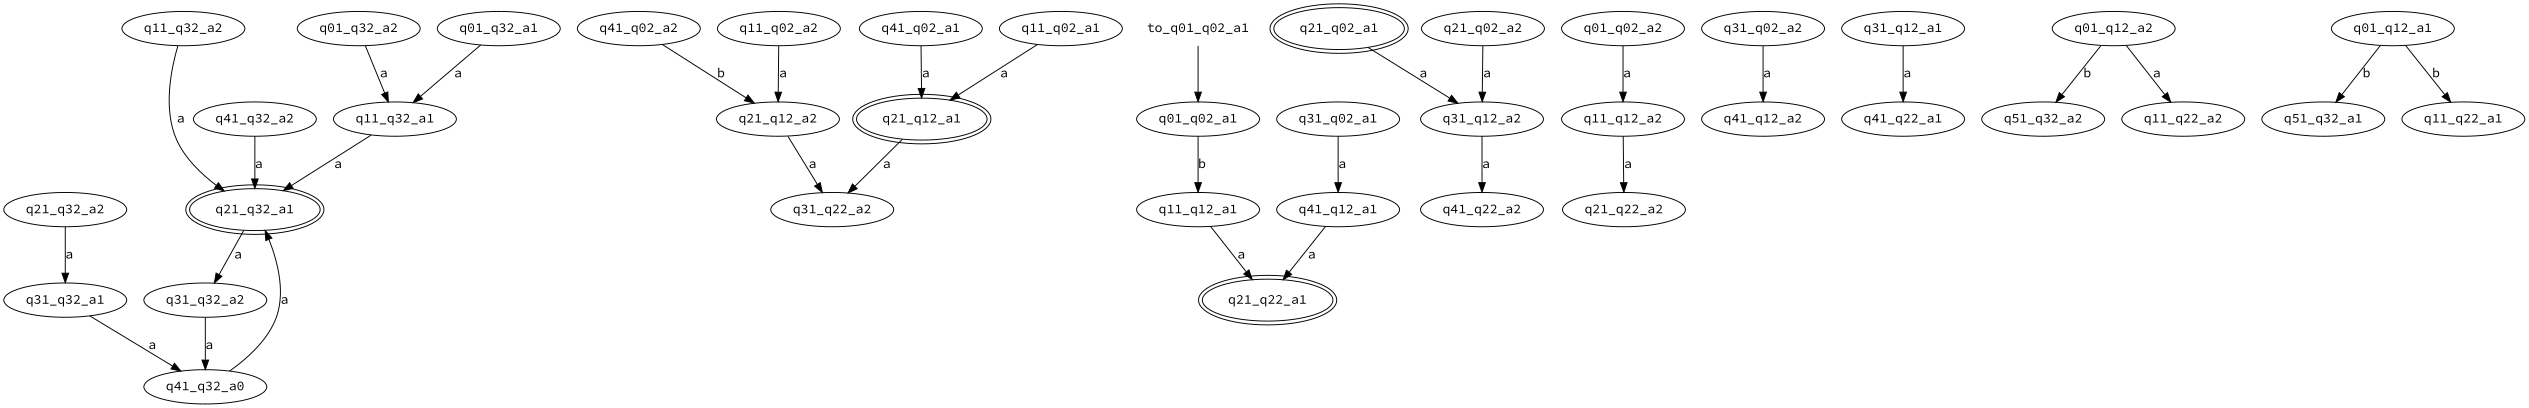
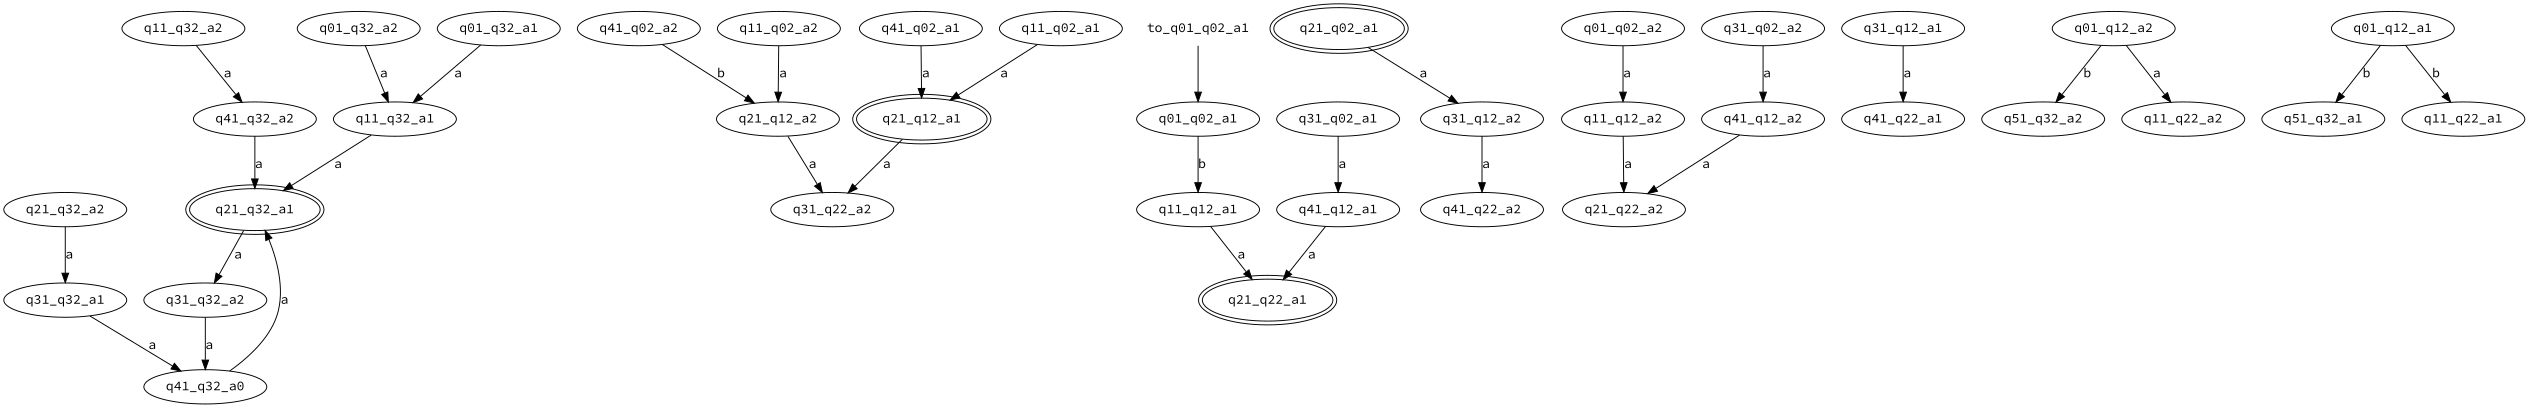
node "q21_q02_a2": removed
edge "q11_q32_a2" -> "q21_q32_a1": now "q11_q32_a2" -> "q41_q32_a2"
edge "q41_q12_a2" -> "q21_q22_a2": added, label "a"
